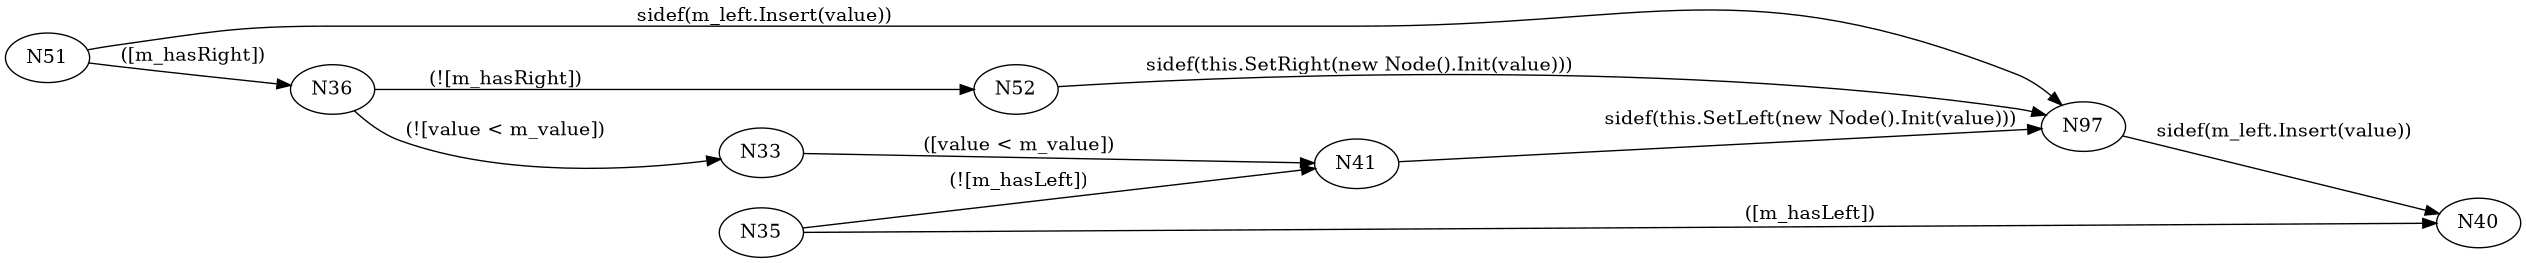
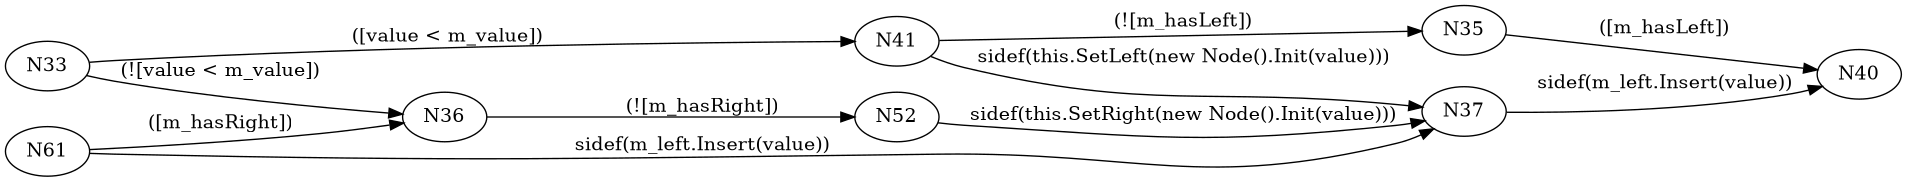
node "N51": label "N51" -> "N61"
node "N97": label "N97" -> "N37"
edge "N36" -> "N33": reversed
edge "N35" -> "N41": reversed
